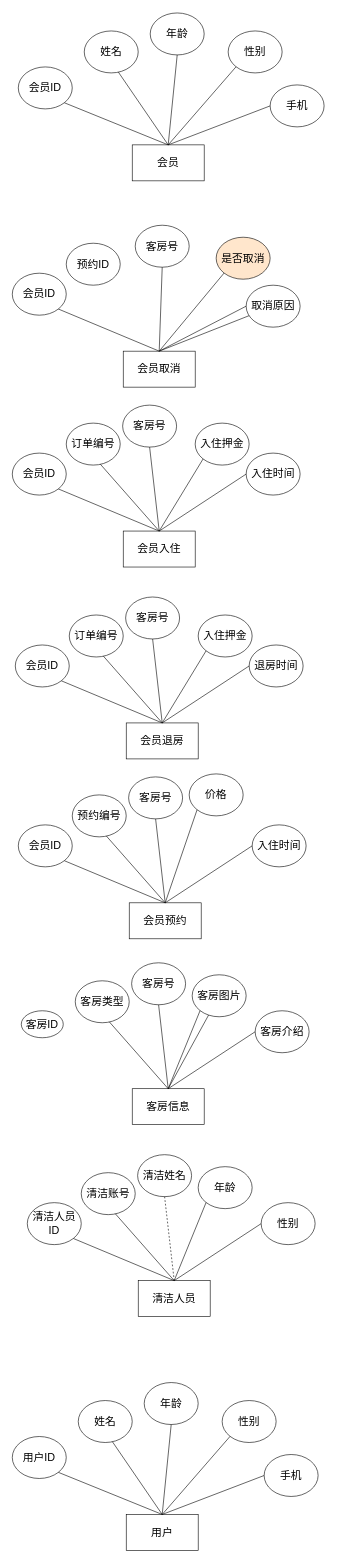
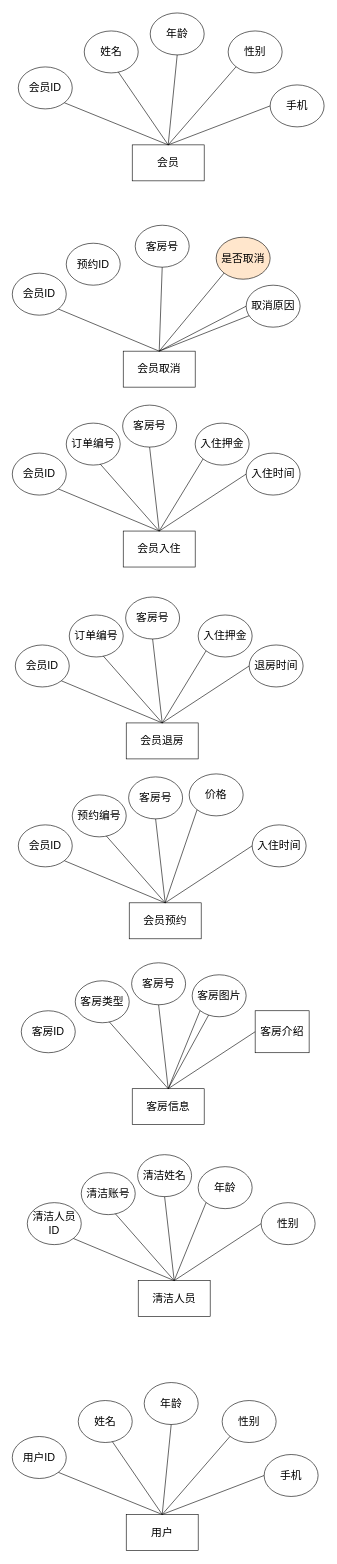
node "客房ID": size 42x27 -> 54x42
node "客房介绍": shape ellipse -> rectangle
edge "清洁姓名" -- "清洁人员": style dashed -> solid
